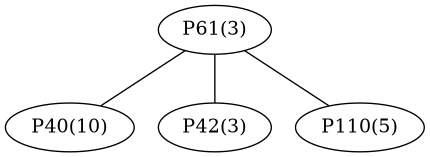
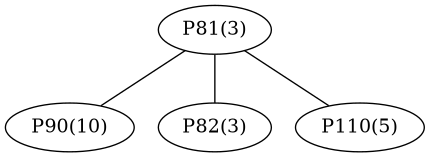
node "P61(3)": label "P61(3)" -> "P81(3)"
node "P40(10)": label "P40(10)" -> "P90(10)"
node "P42(3)": label "P42(3)" -> "P82(3)"
